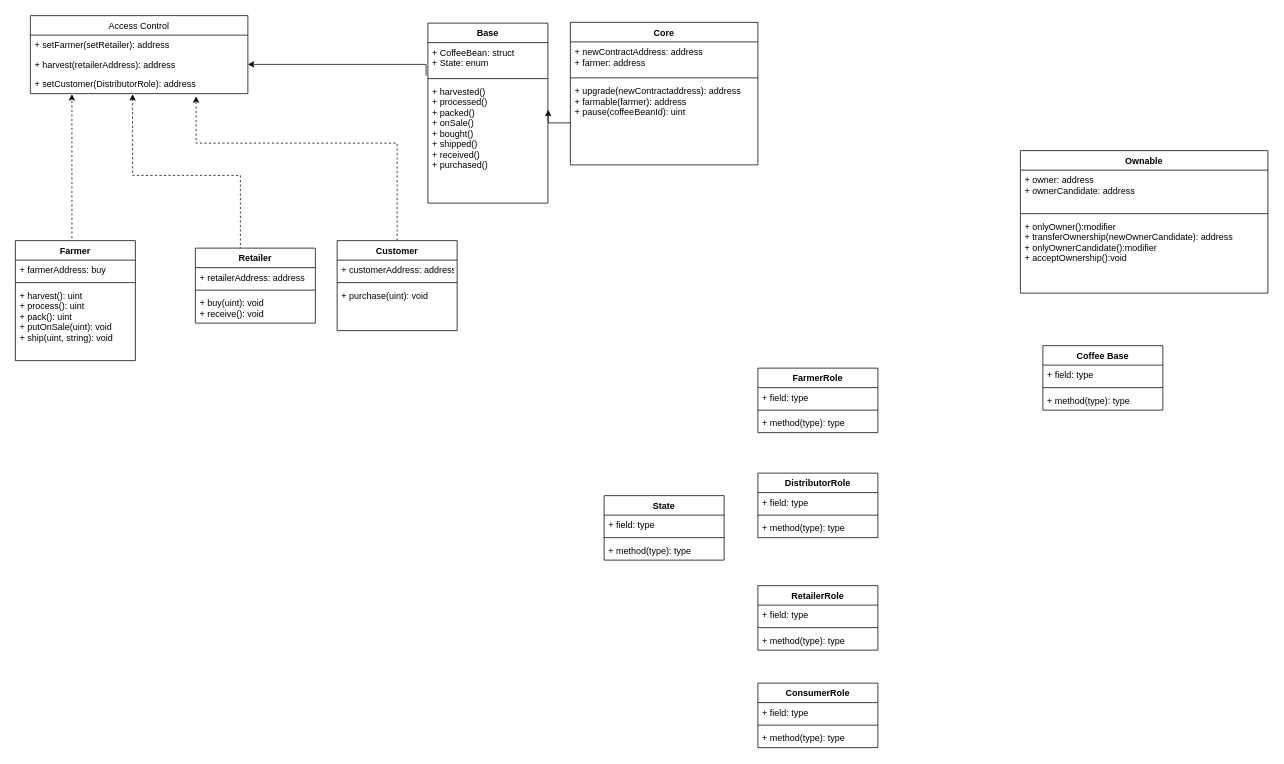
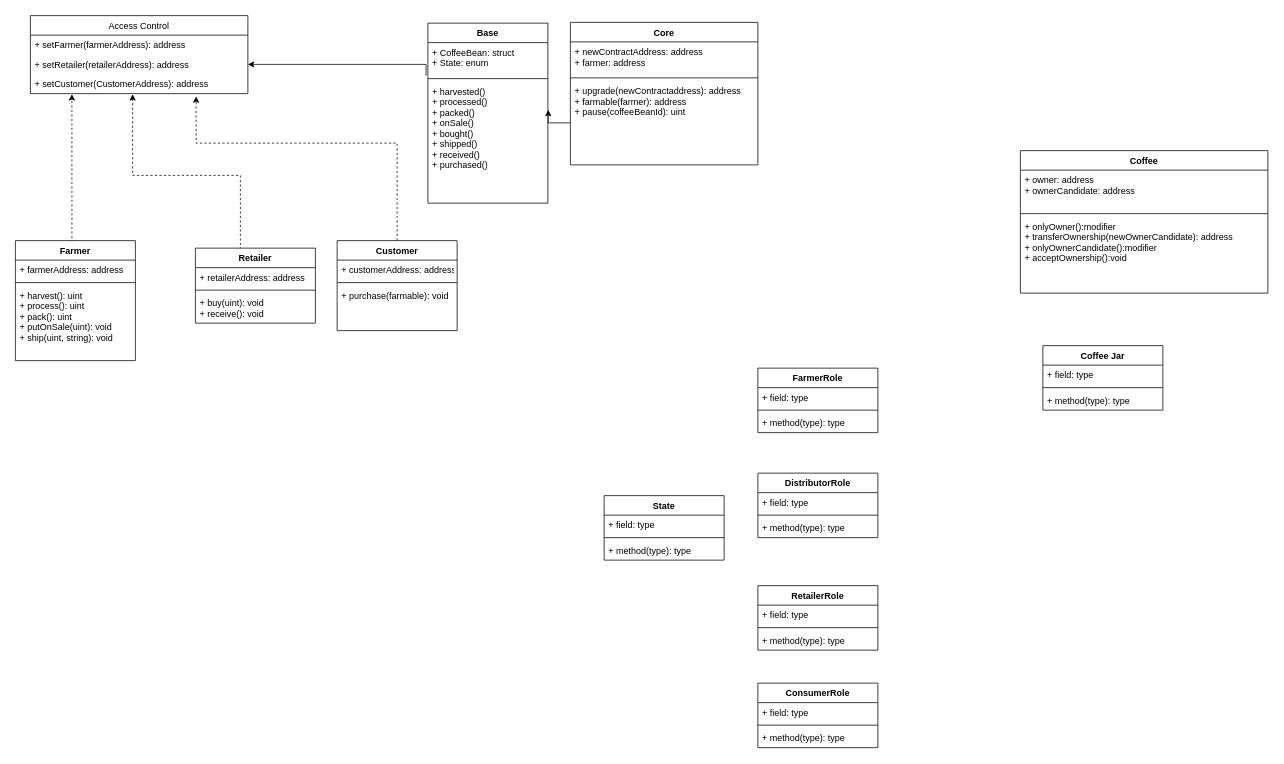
node "+ setFarmer(setRetailer): address": label "+ setFarmer(setRetailer): address" -> "+ setFarmer(farmerAddress): address"
node "+ harvest(retailerAddress): address": label "+ harvest(retailerAddress): address" -> "+ setRetailer(retailerAddress): address"
node "+ setCustomer(DistributorRole): address": label "+ setCustomer(DistributorRole): address" -> "+ setCustomer(CustomerAddress): address"
node "Ownable": label "Ownable" -> "Coffee"
node "+ farmerAddress: buy": label "+ farmerAddress: buy" -> "+ farmerAddress: address"
node "+ purchase(uint): void": label "+ purchase(uint): void" -> "+ purchase(farmable): void"
node "Coffee Base": label "Coffee Base" -> "Coffee Jar"
